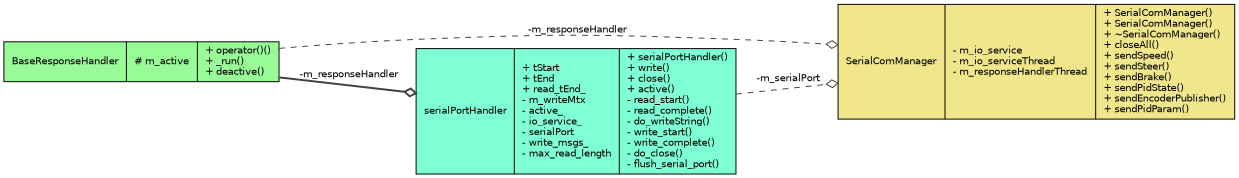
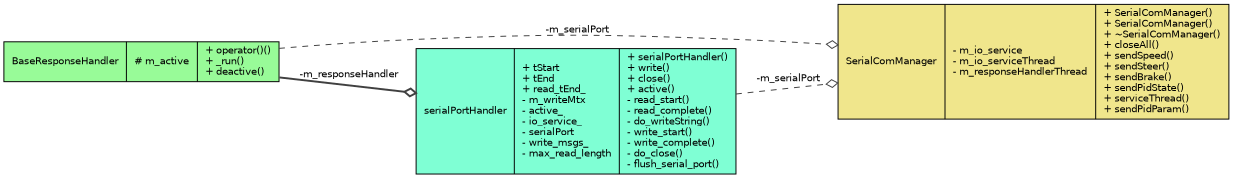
edge "BaseResponseHandler" -> "SerialComManager": label " -m_responseHandler" -> " -m_serialPort"
node "SerialComManager": text "+ sendEncoderPublisher()" -> "+ serviceThread()"
